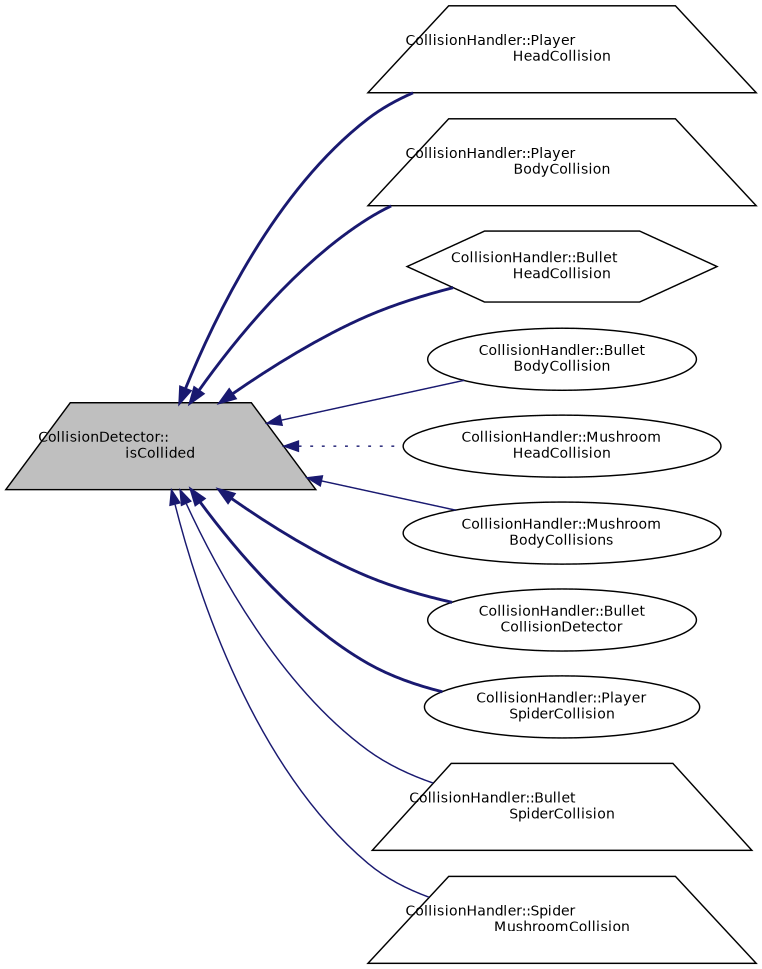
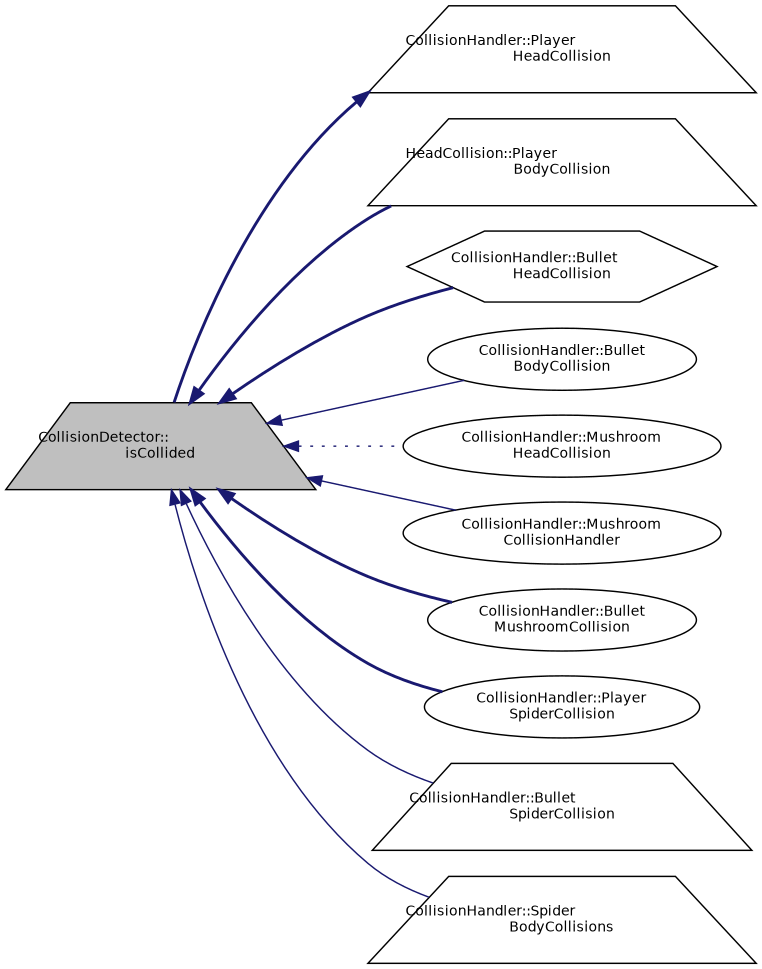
node "CollisionHandler::Player BodyCollision": label "CollisionHandler::Player BodyCollision" -> "HeadCollision::Player BodyCollision"
edge "CollisionHandler::Player HeadCollision" -> "CollisionDetector:: isCollided": reversed
node "CollisionHandler::Mushroom BodyCollisions": label "CollisionHandler::Mushroom BodyCollisions" -> "CollisionHandler::Mushroom CollisionHandler"
node "CollisionHandler::Bullet CollisionDetector": label "CollisionHandler::Bullet CollisionDetector" -> "CollisionHandler::Bullet MushroomCollision"
node "CollisionHandler::Spider MushroomCollision": label "CollisionHandler::Spider MushroomCollision" -> "CollisionHandler::Spider BodyCollisions"
